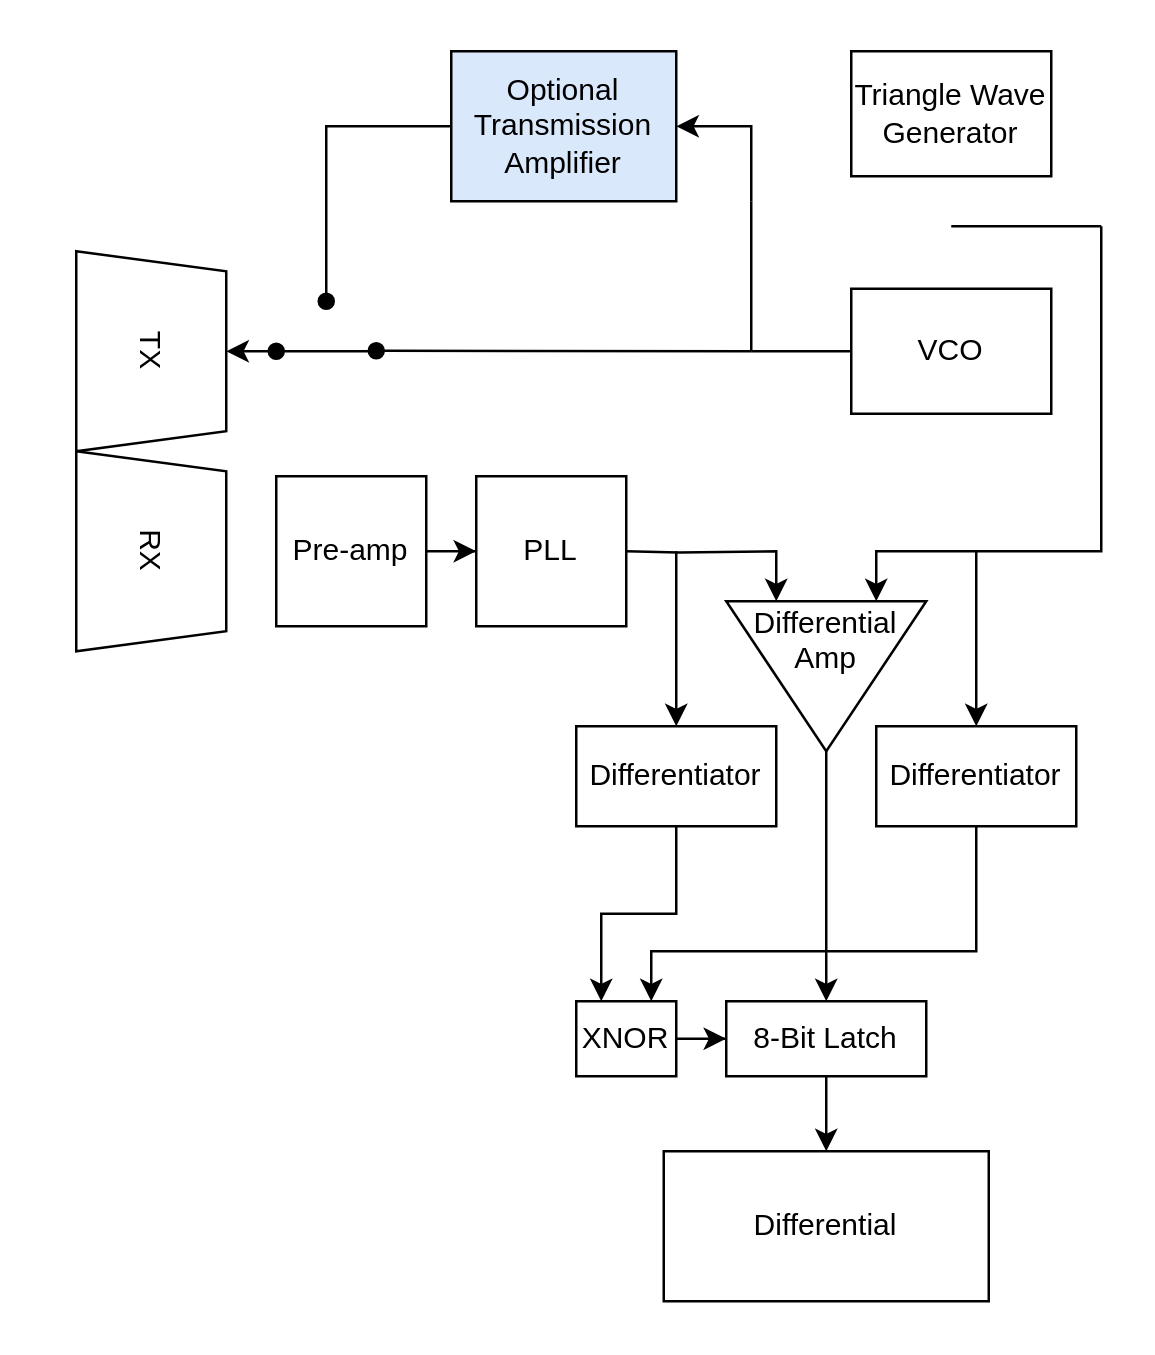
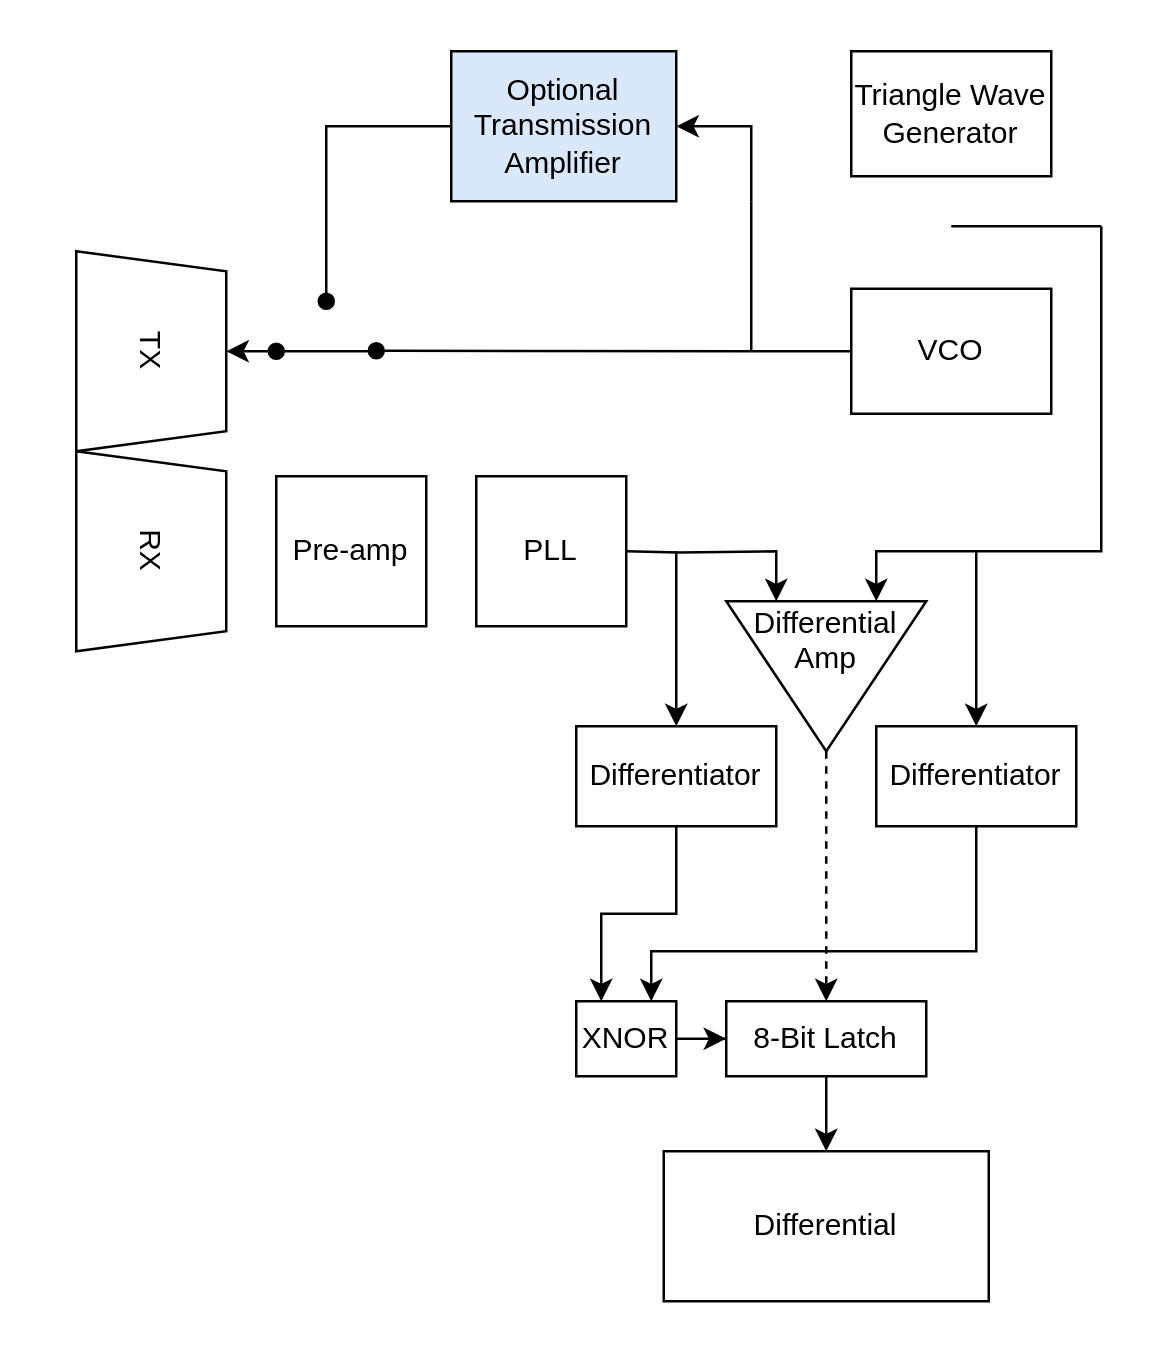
edge "Pre-amp" -> "PLL": removed
edge "Differential Amp" -> "8-Bit Latch": style solid -> dashed
